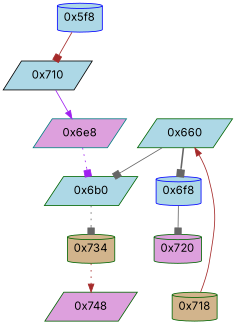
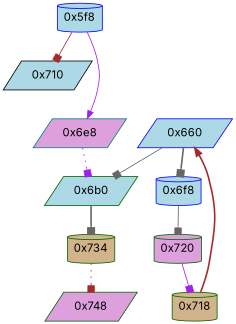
edge "0x710" -> "0x6e8": now "0x5f8" -> "0x6e8"
node "0x660": color darkgreen -> blue
edge "0x6b0" -> "0x734": style dotted -> bold
edge "0x718" -> "0x660": style solid -> bold
edge "0x734" -> "0x748": arrowhead normal -> box
edge "0x720" -> "0x718": added
